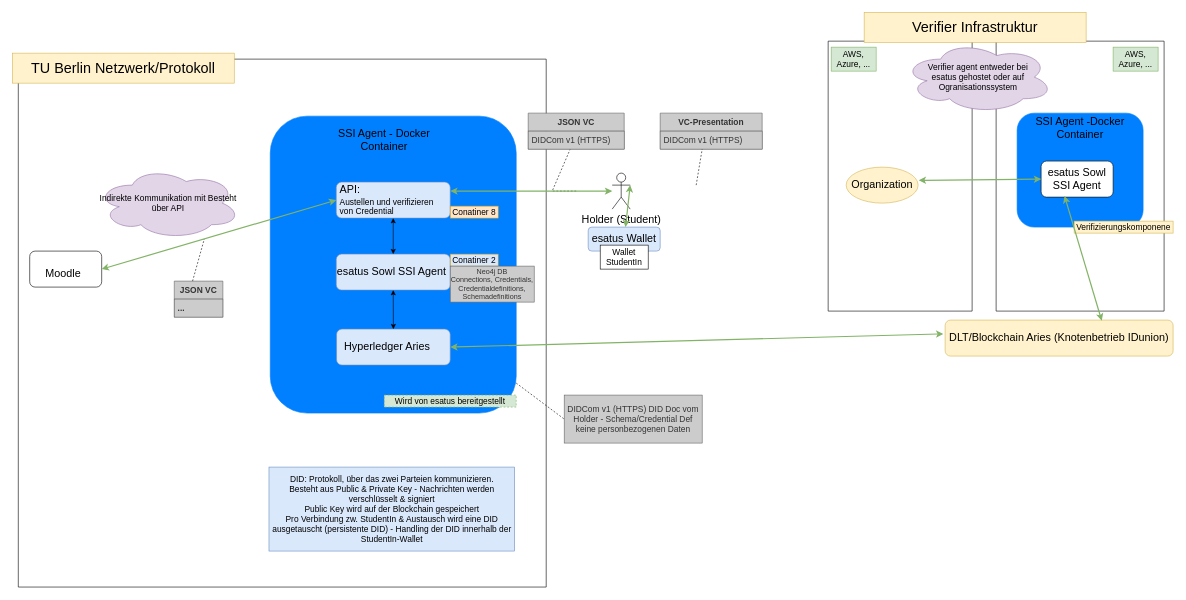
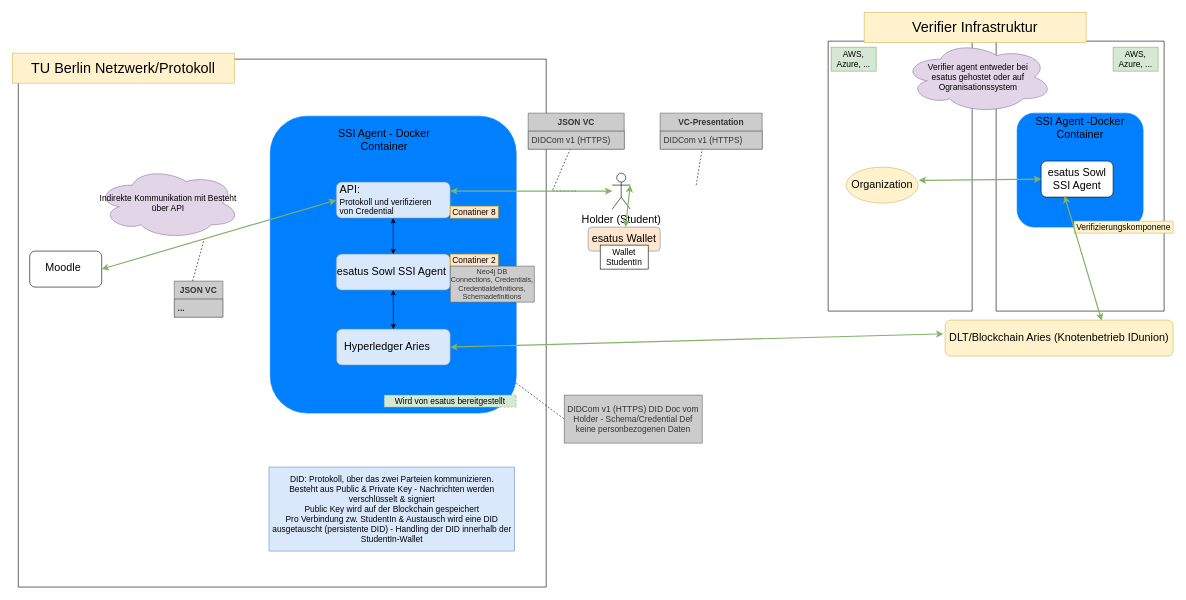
node "API: Austellen und verifizieren von Credential": label "API: Austellen und verifizieren von Credential" -> "API: Protokoll und verifizieren von Credential"
node "esatus Wallet": fillcolor #dae8fc -> #ffe6cc
node "Conatiner 2": fillcolor #dae8fc -> #ffe6cc
node "Moodle": moved (63, 274) -> (63, 268)
